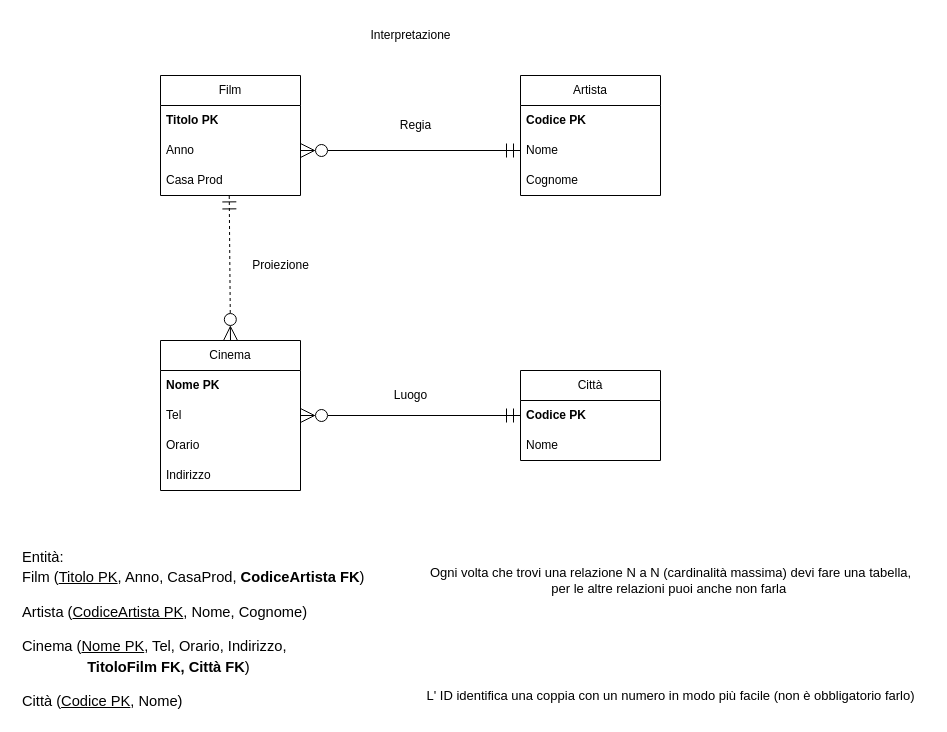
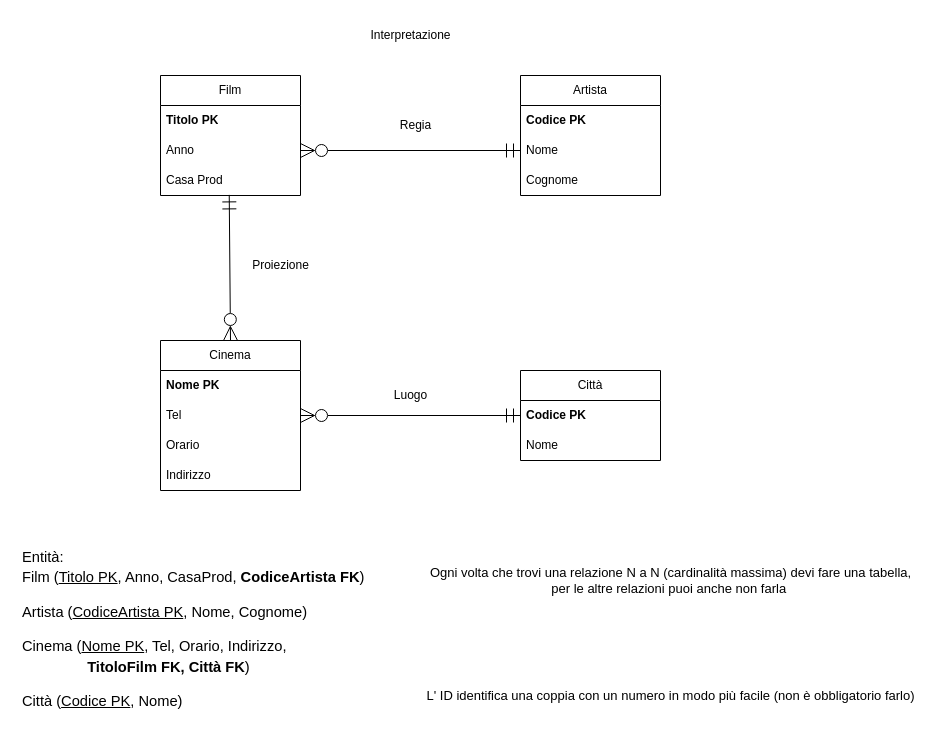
edge "Casa Prod" -- "Cinema": style dashed -> solid
